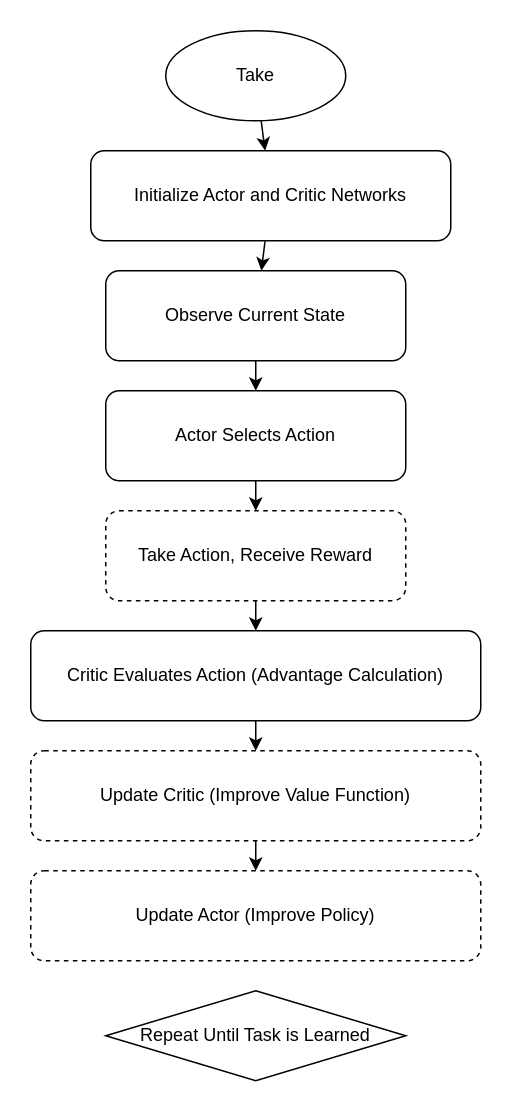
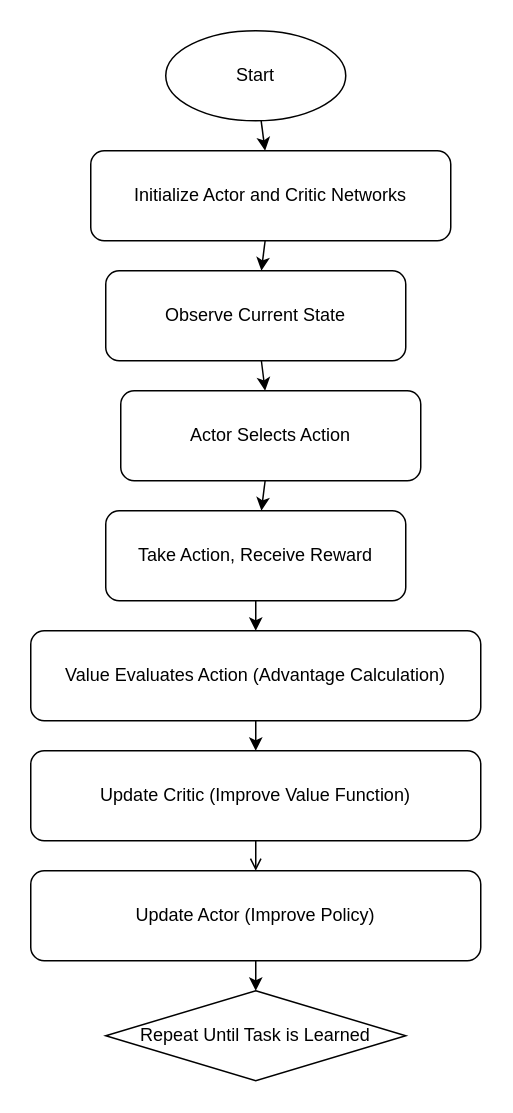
node "Take": label "Take" -> "Start"
node "Actor Selects Action": moved (256, 436) -> (271, 436)
node "Take Action, Receive Reward": style dashed -> solid
node "Critic Evaluates Action (Advantage Calculation)": label "Critic Evaluates Action (Advantage Calculation)" -> "Value Evaluates Action (Advantage Calculation)"
node "Update Critic (Improve Value Function)": style dashed -> solid
edge "Update Critic (Improve Value Function)" -> "Update Actor (Improve Policy)": arrowhead classic -> open
node "Update Actor (Improve Policy)": style dashed -> solid
edge "Update Actor (Improve Policy)" -> "Repeat Until Task is Learned": added
